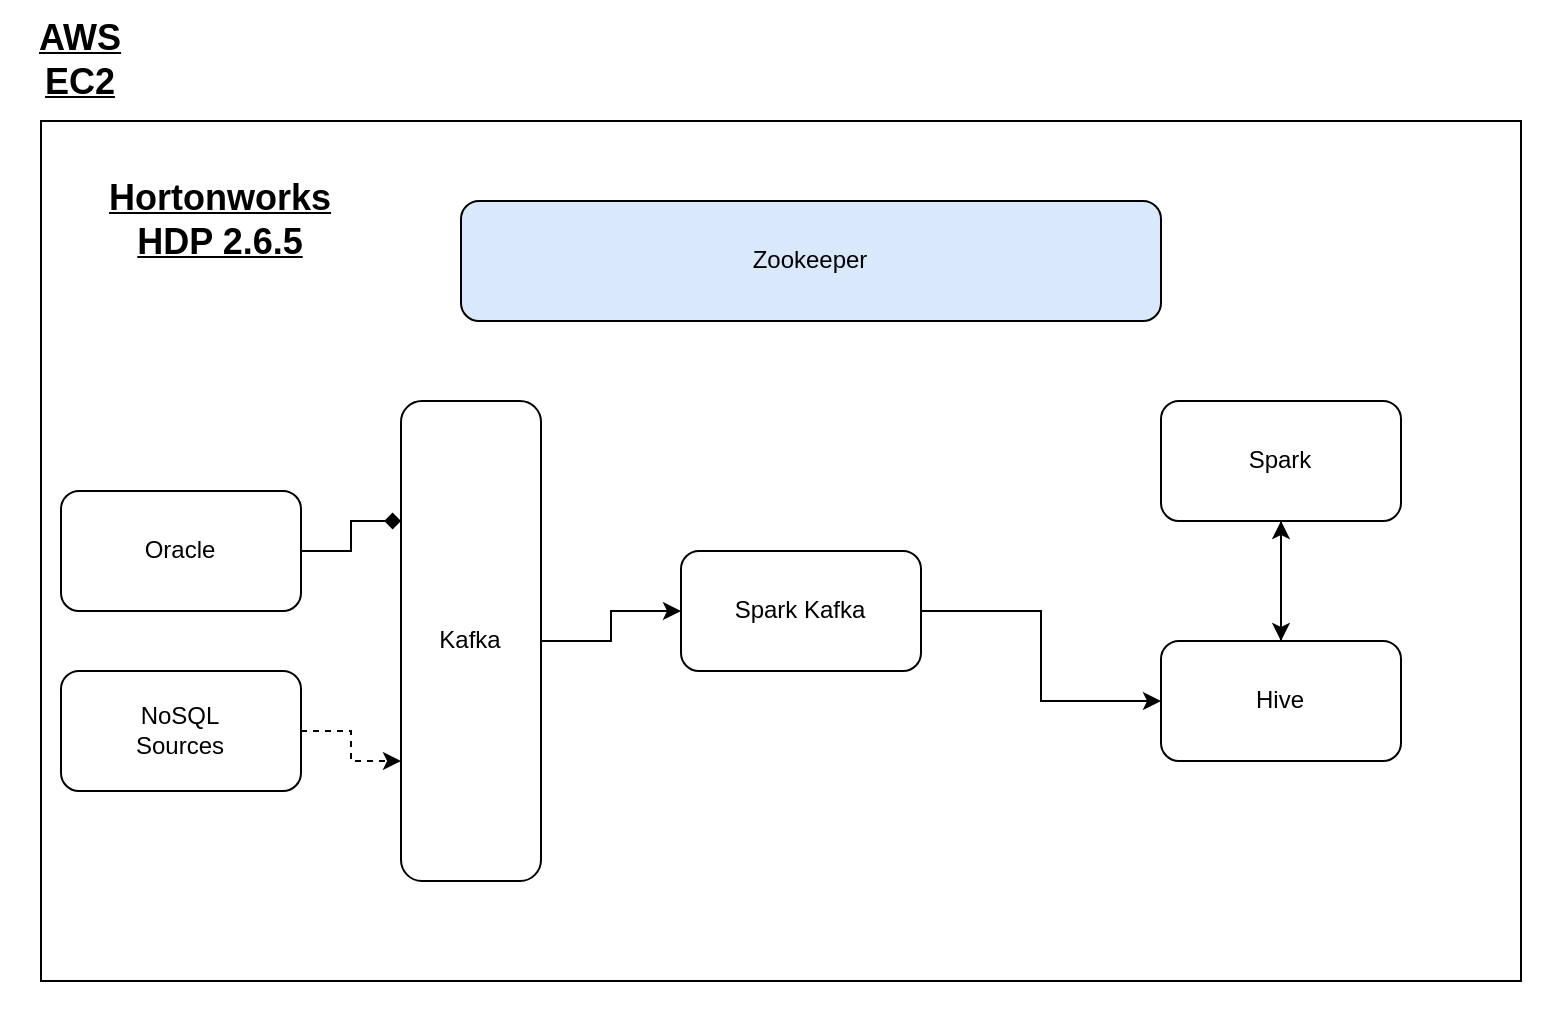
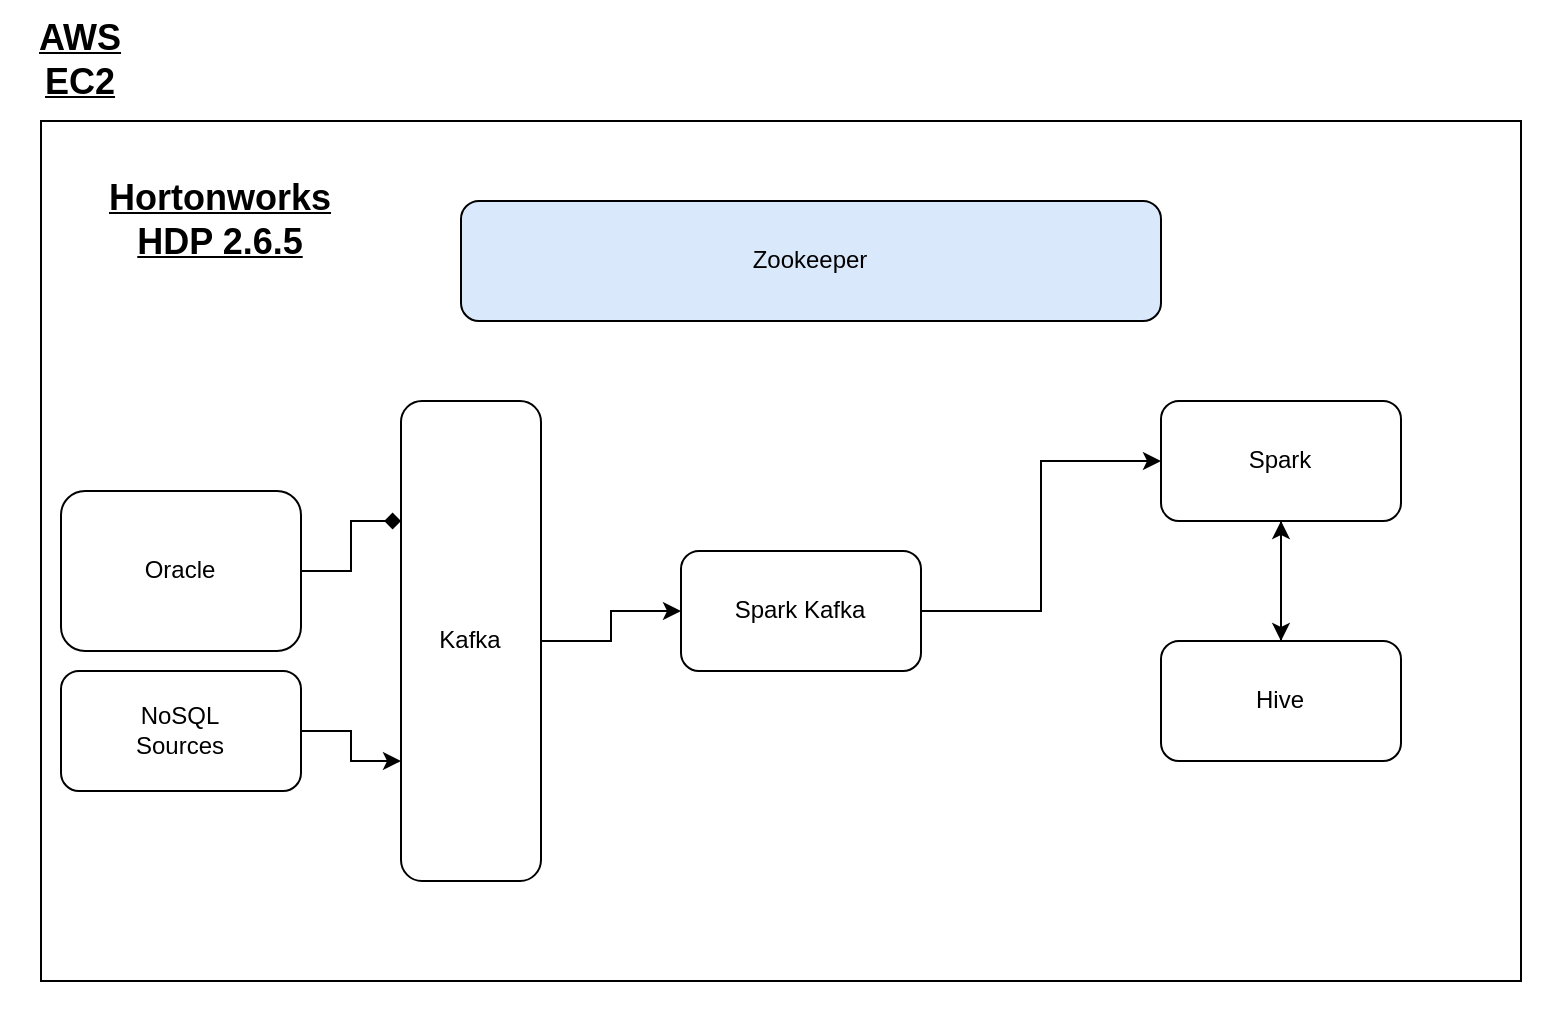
node "Oracle": size 240x120 -> 240x160
edge "Spark Kafka" -> "Hive": now "Spark Kafka" -> "Spark"
edge "NoSQL Sources" -> "Kafka": style dashed -> solid
